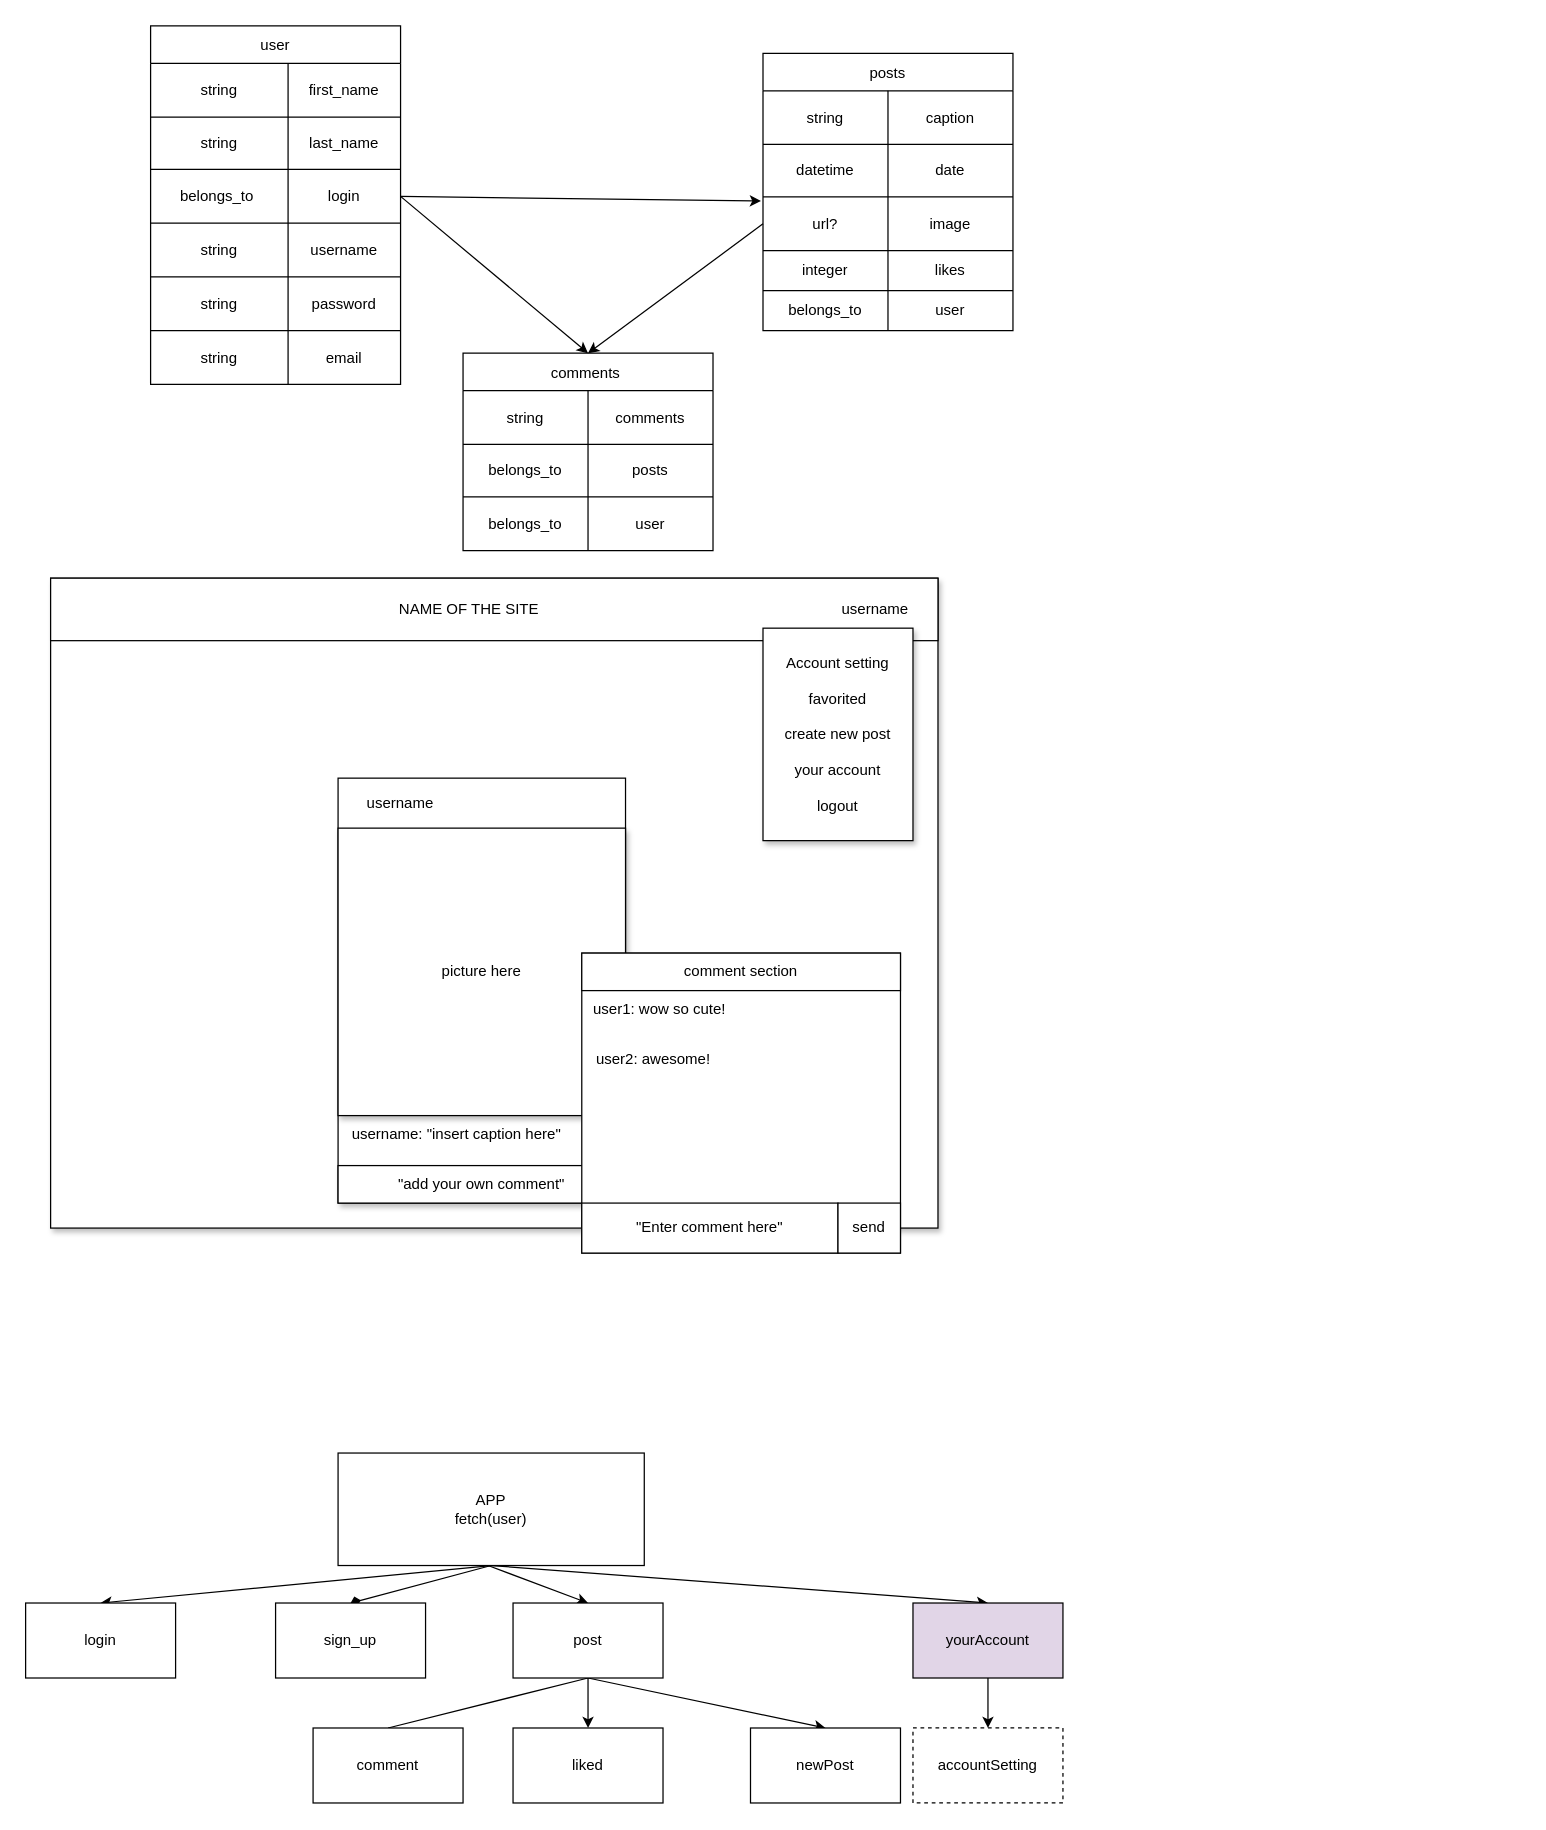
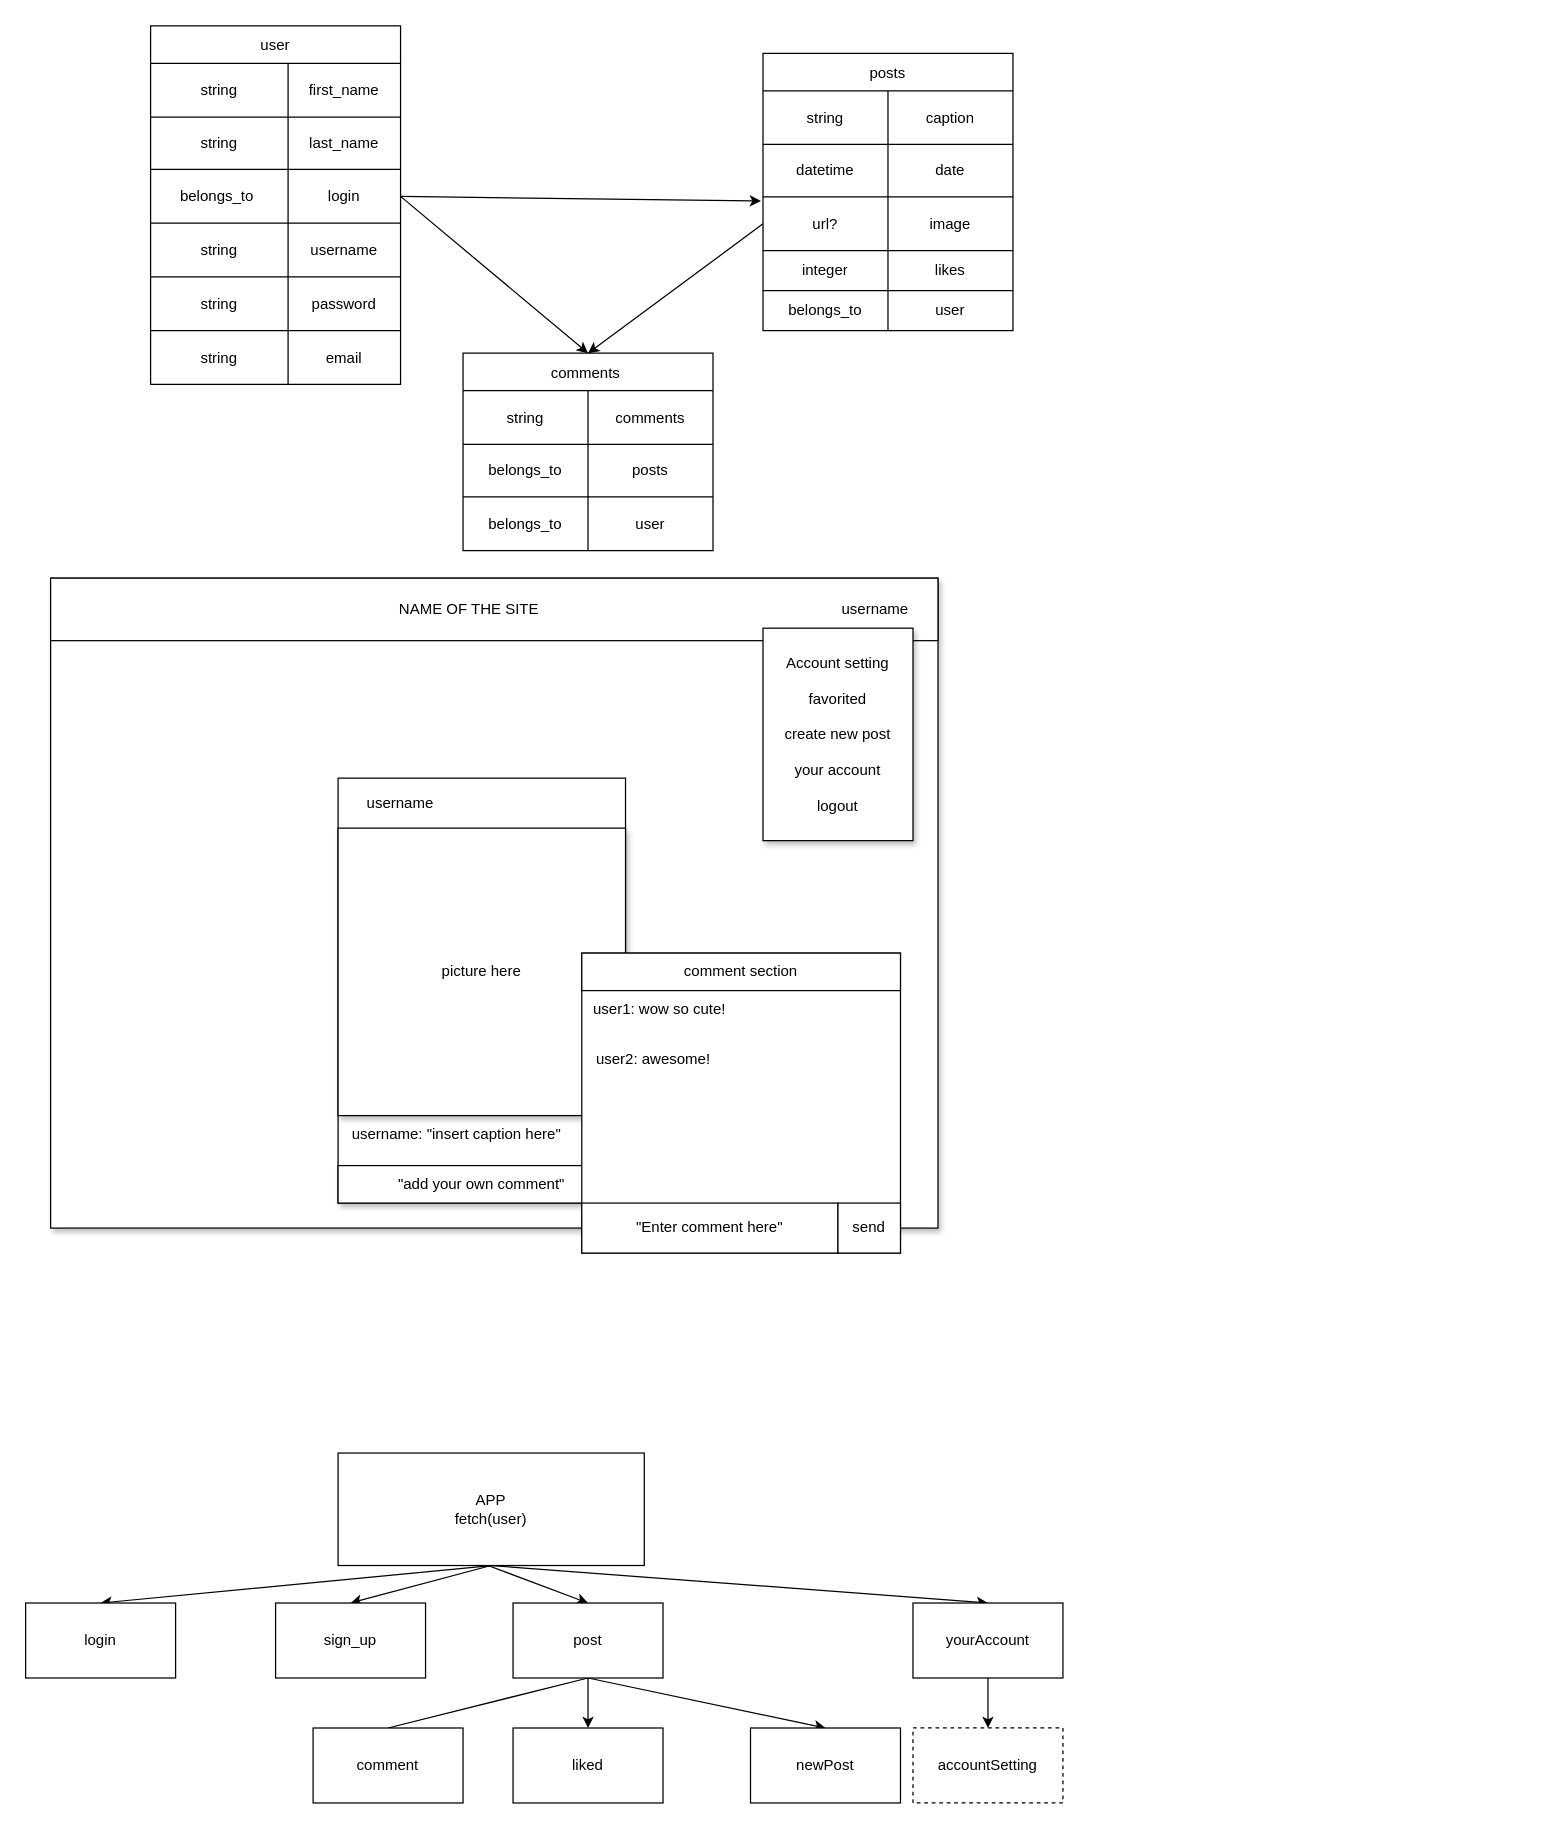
edge "APP fetch(user)" -> "sign_up": arrowhead diamond -> classic
node "yourAccount": fillcolor #e1d5e7 -> #ffffff
